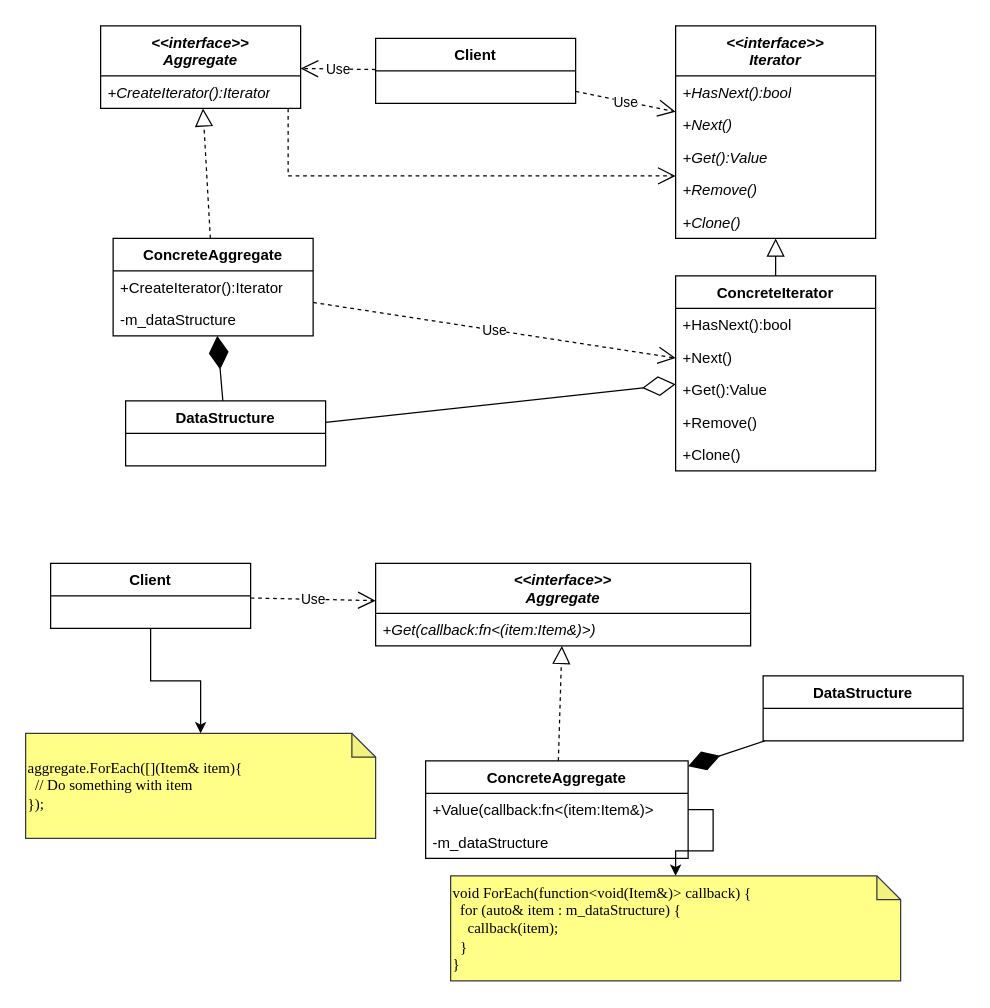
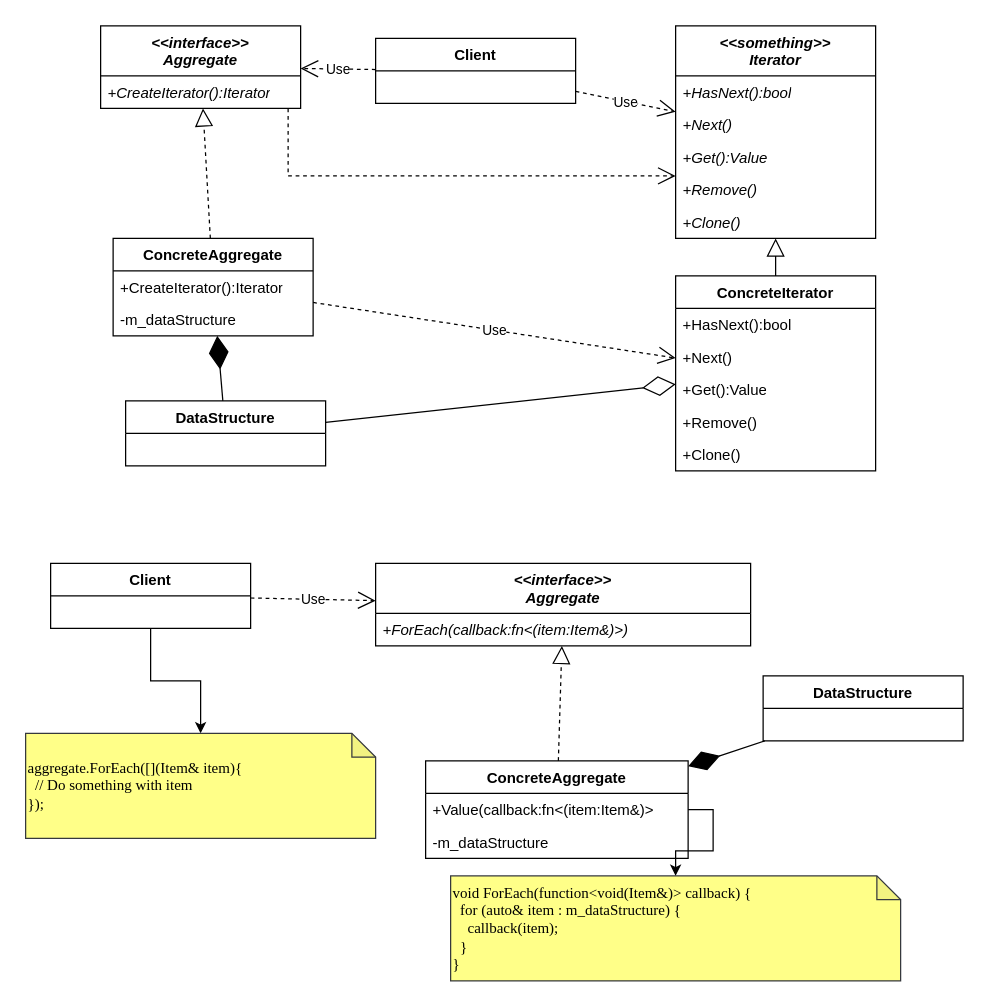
node "<<interface>> Iterator": label "<<interface>> Iterator" -> "<<something>> Iterator"
node "+Get(callback:fn<(item:Item&)>)": label "+Get(callback:fn<(item:Item&)>)" -> "+ForEach(callback:fn<(item:Item&)>)"
